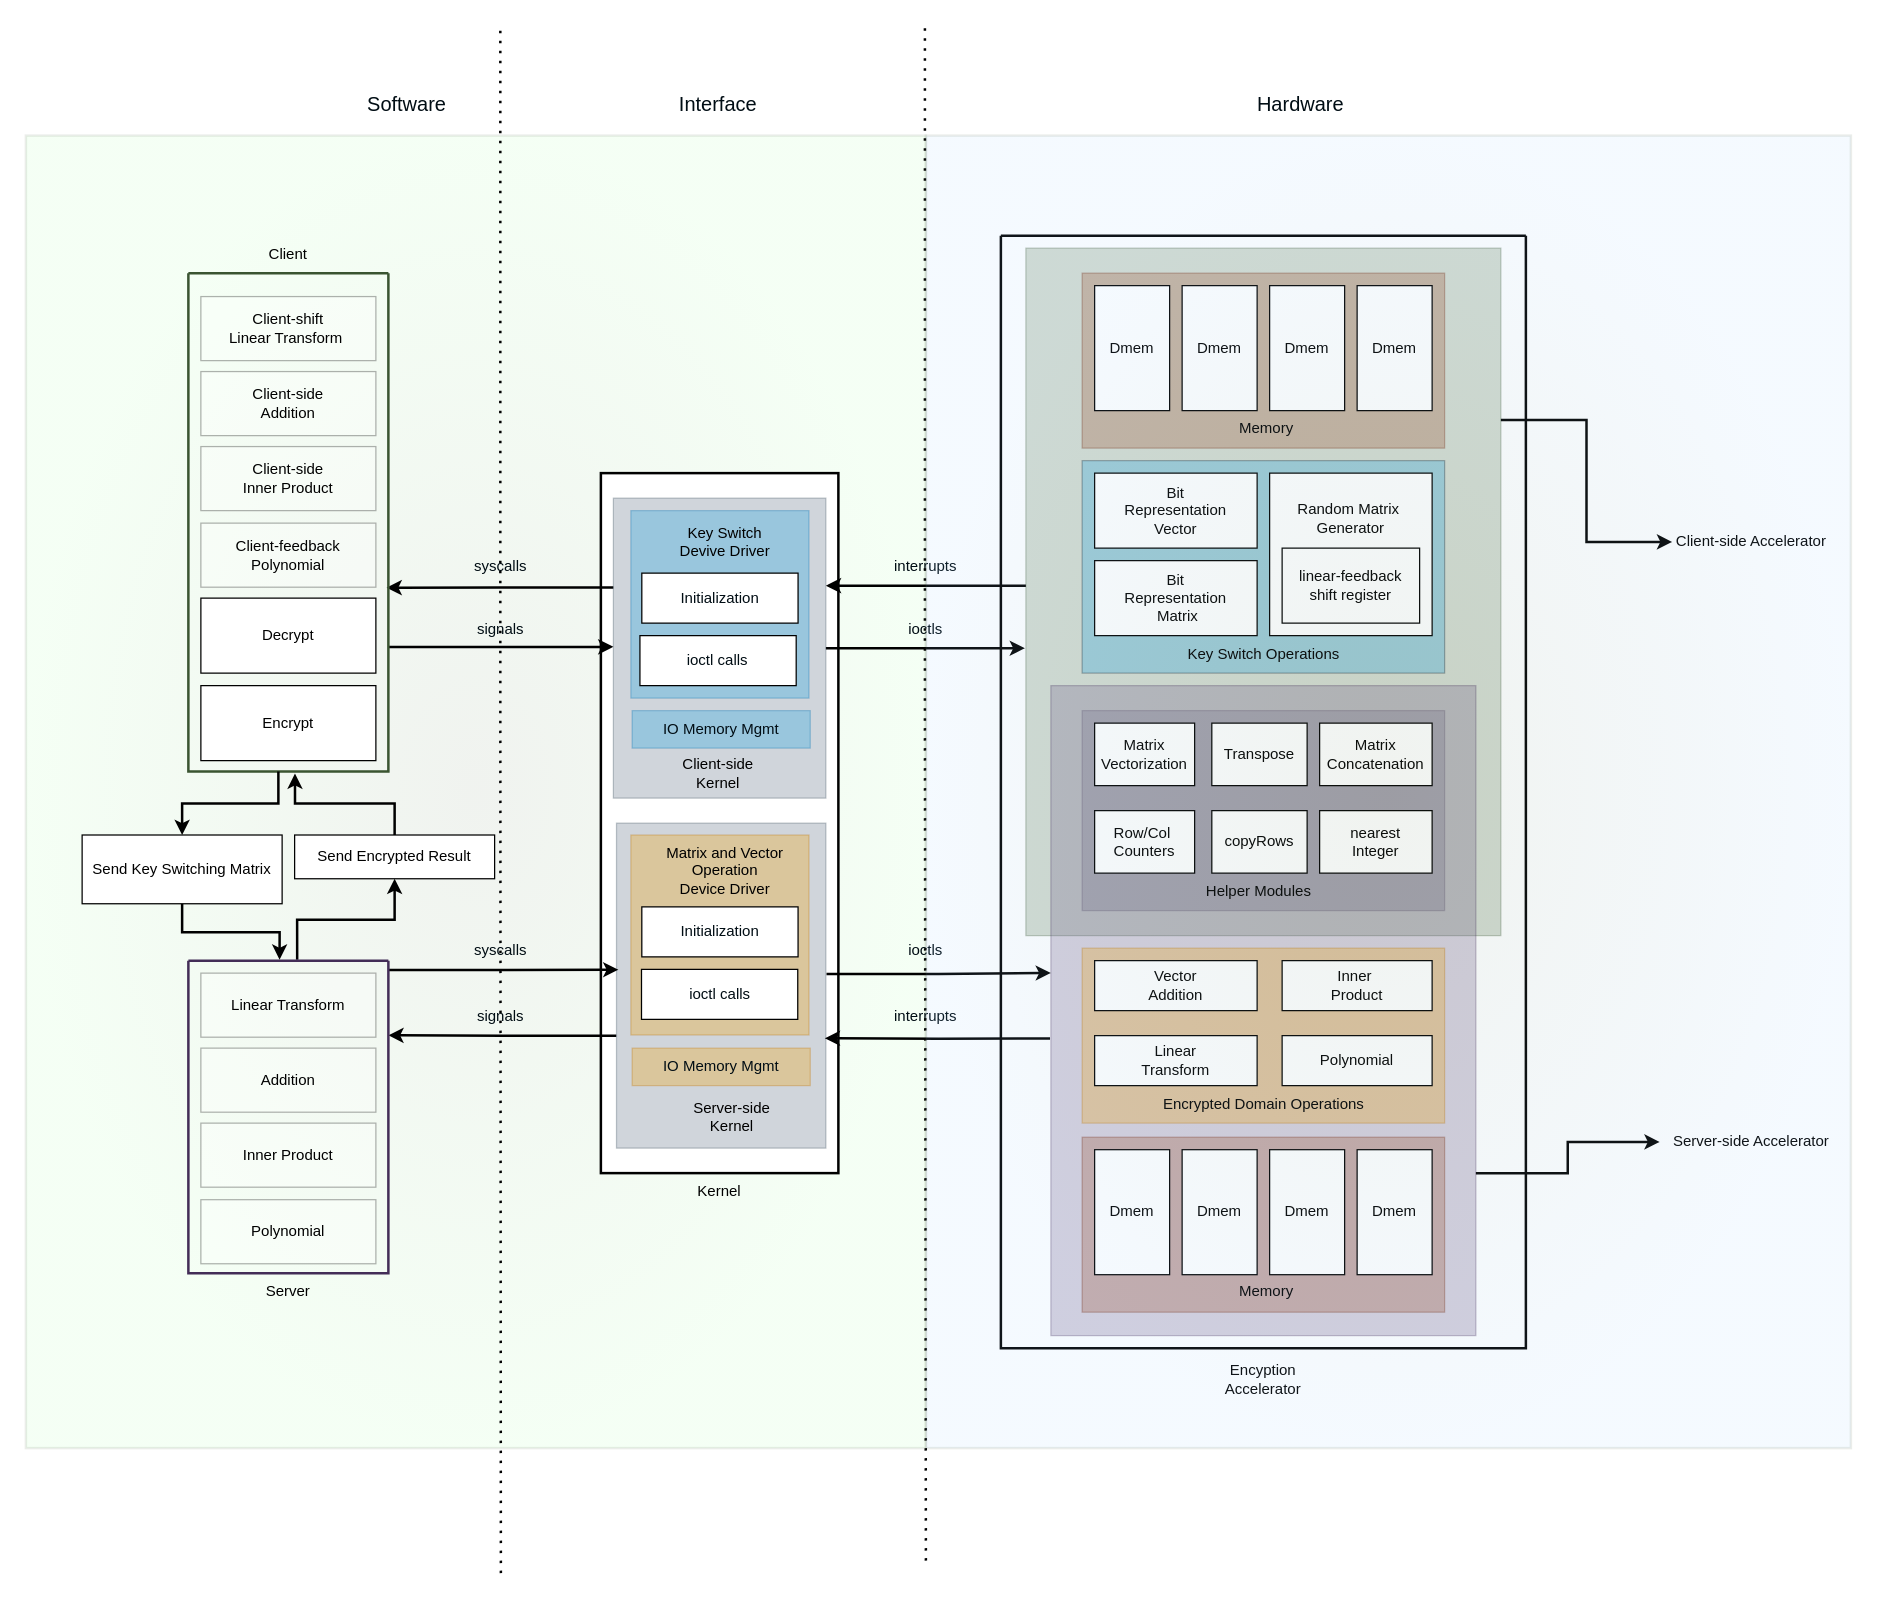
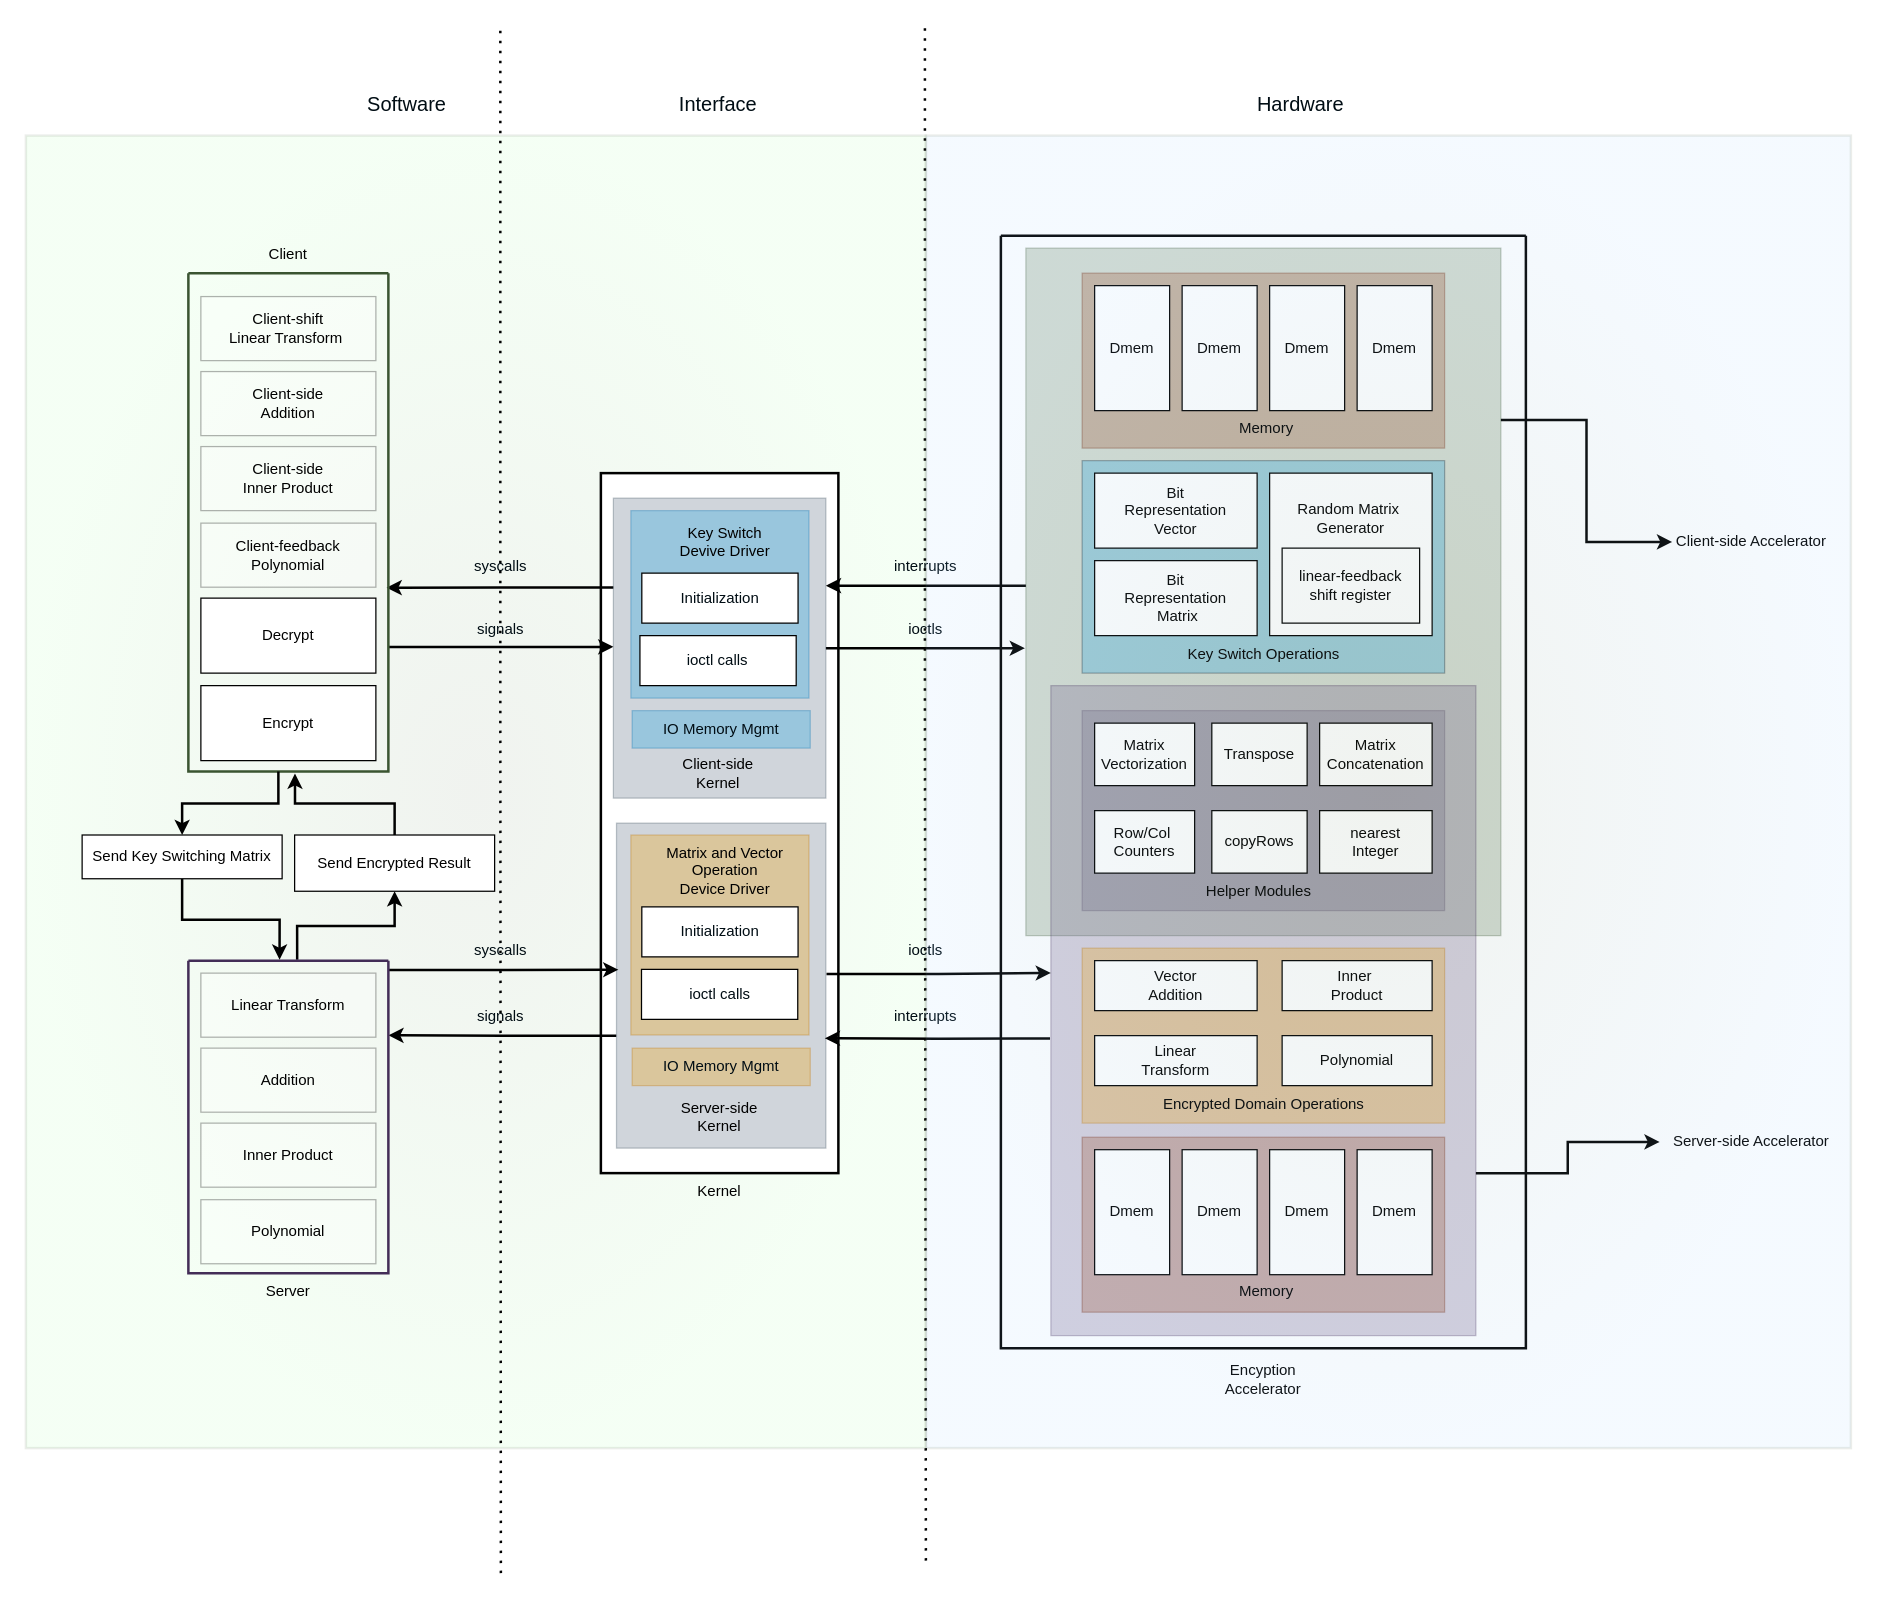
node "Send Encrypted Result": size 200x44 -> 200x56
node "Send Key Switching Matrix": size 200x69 -> 200x44
node "Server-side Kernel": moved (732, 1117) -> (719, 1117)
